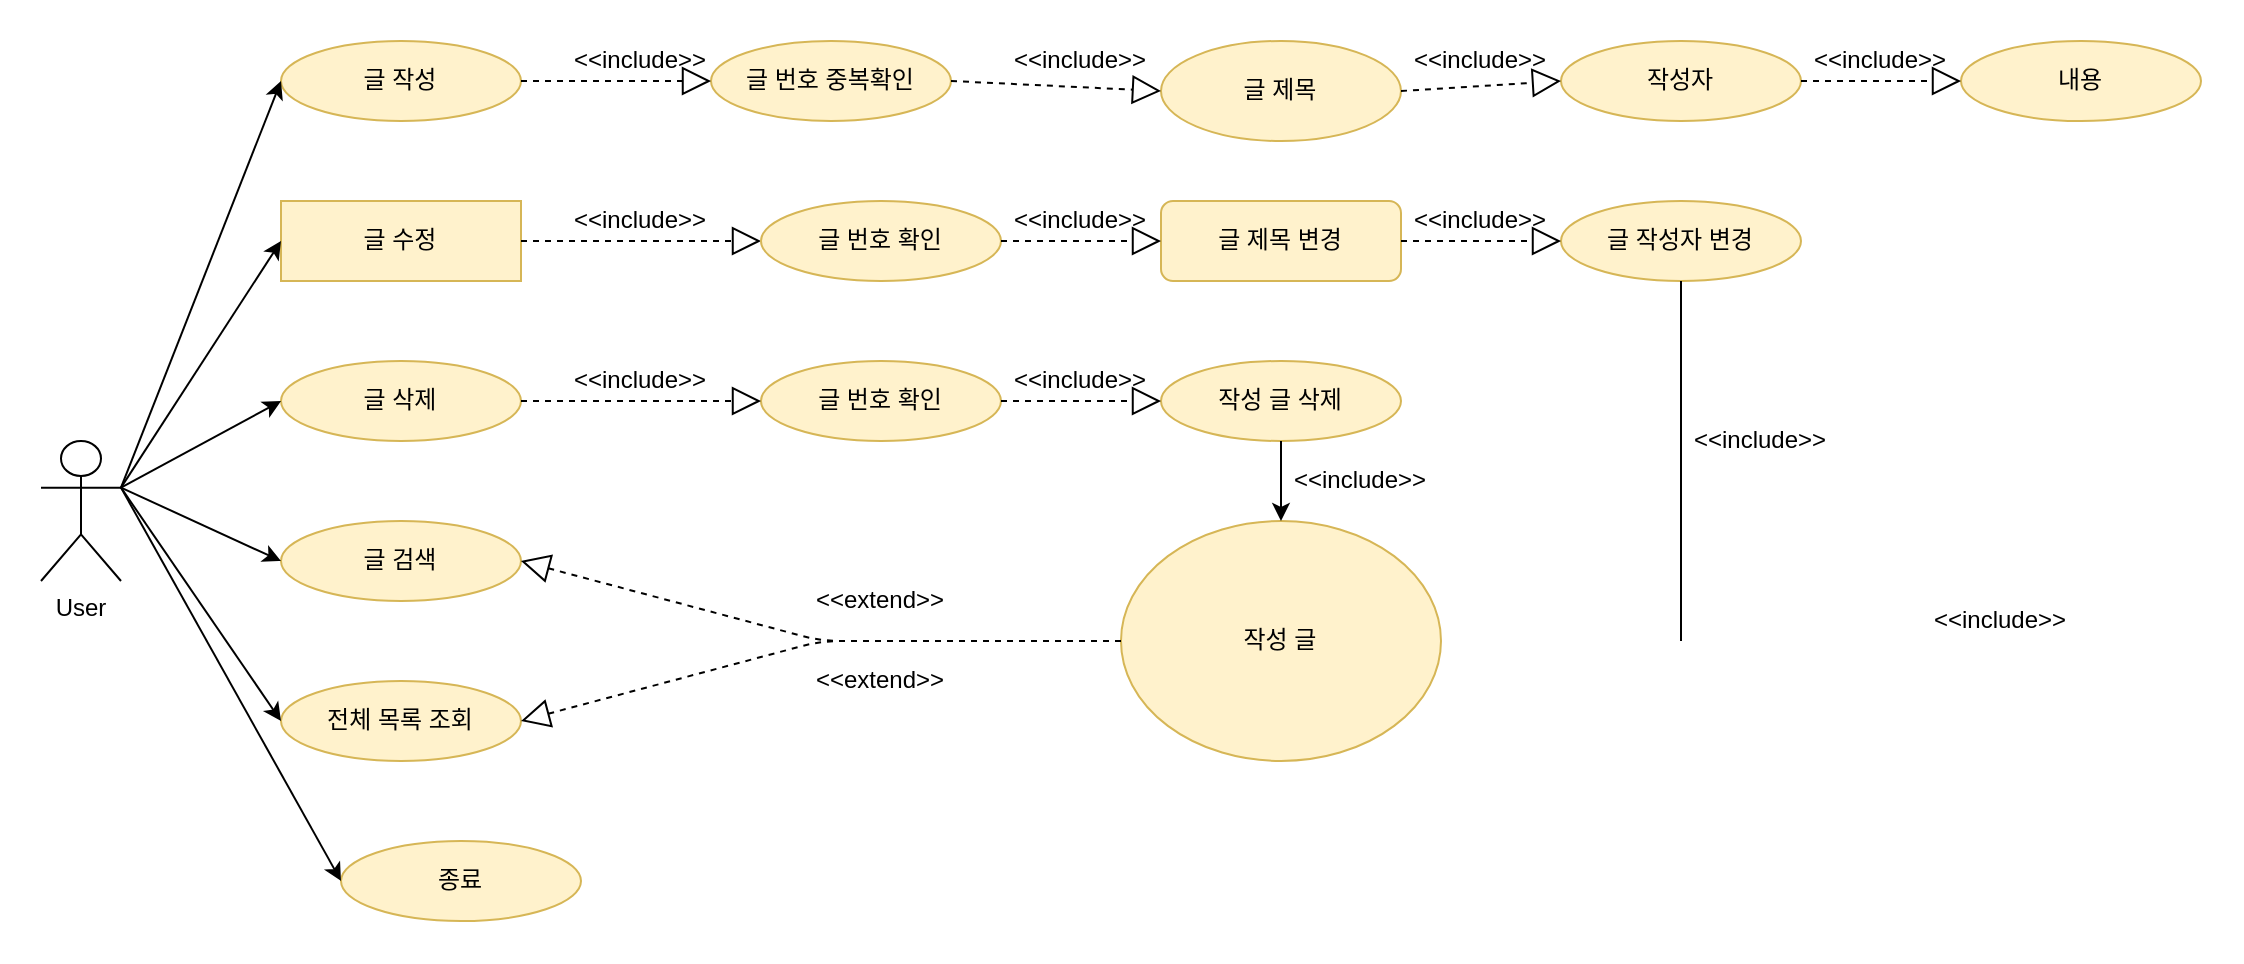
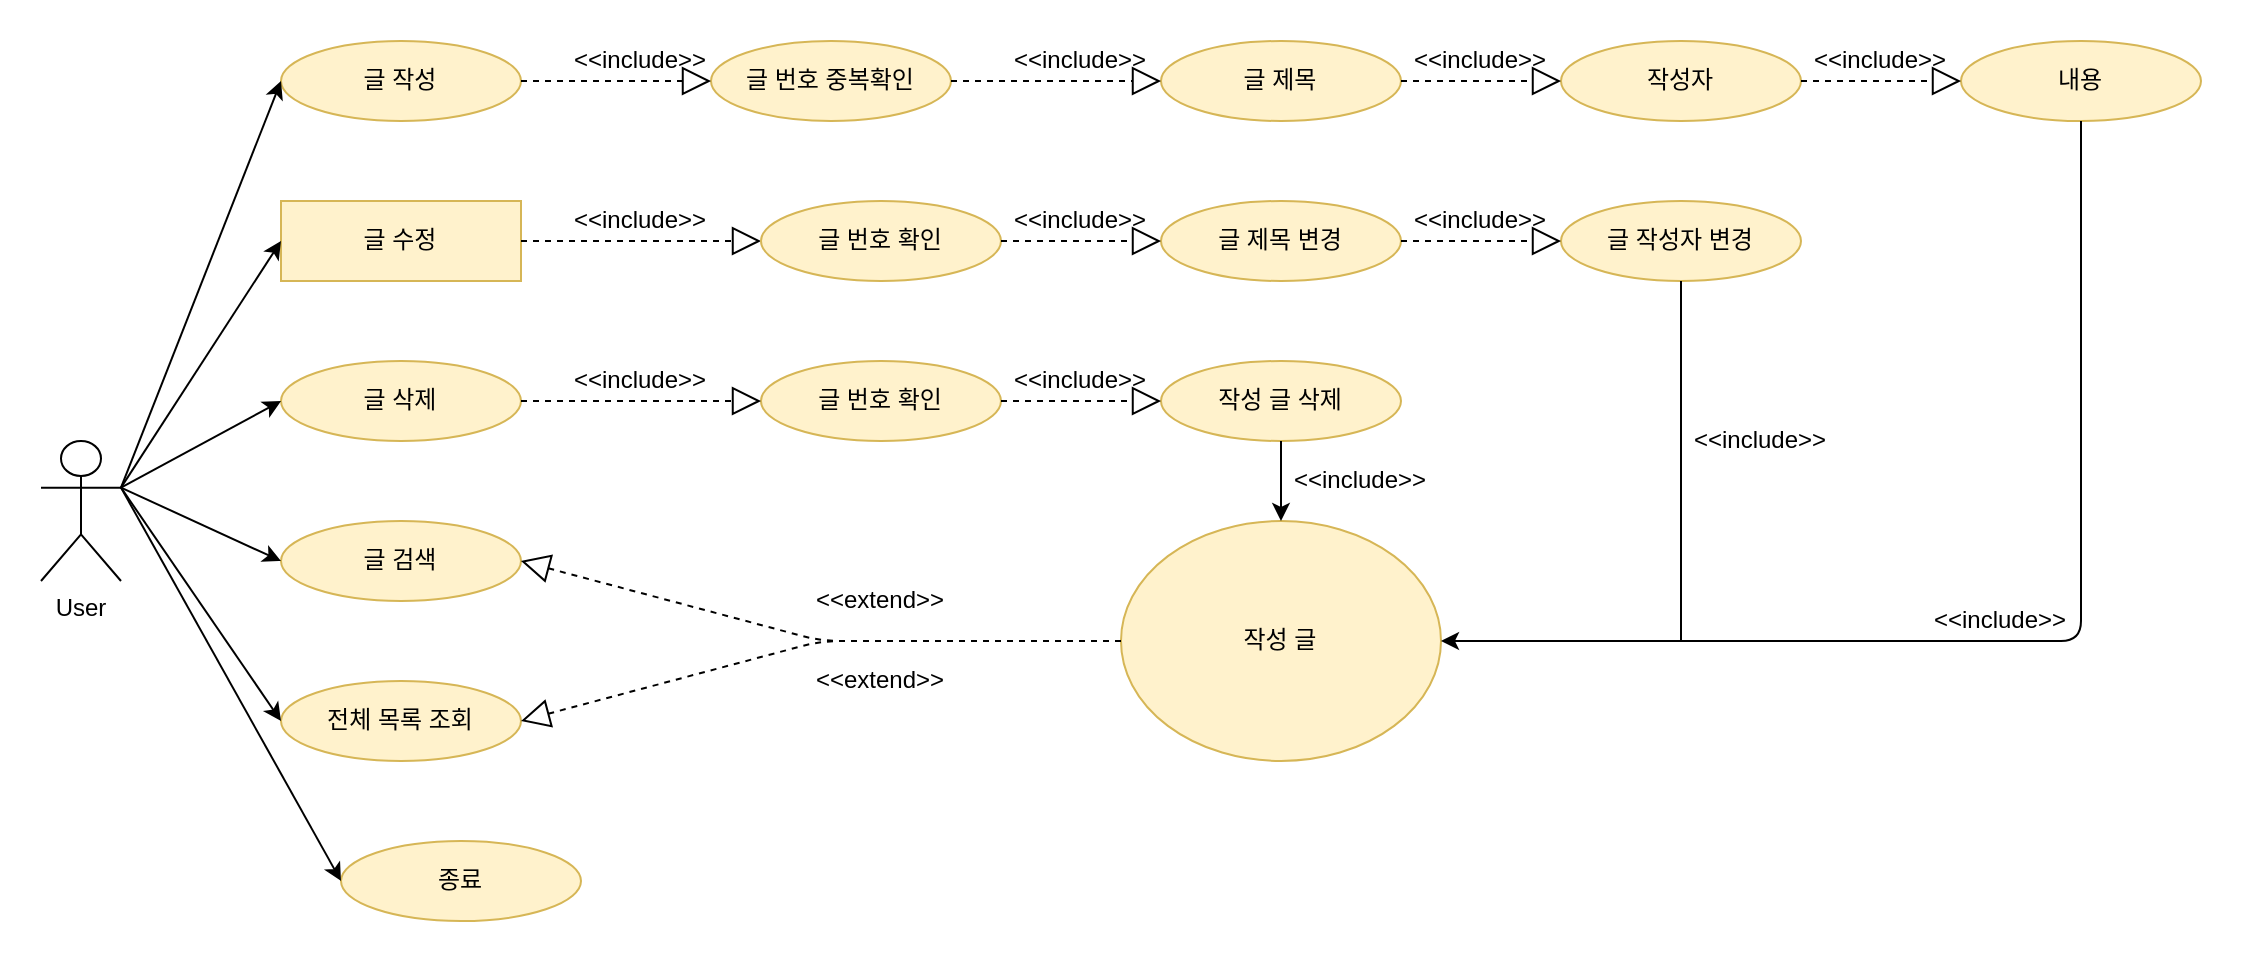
node "글 제목": size 240x100 -> 240x80
node "글 제목 변경": shape rounded rectangle -> ellipse
edge "내용" -> "작성 글": added
